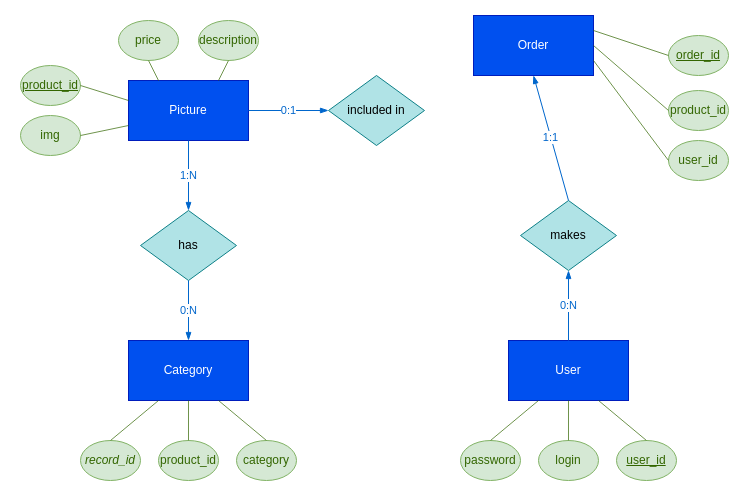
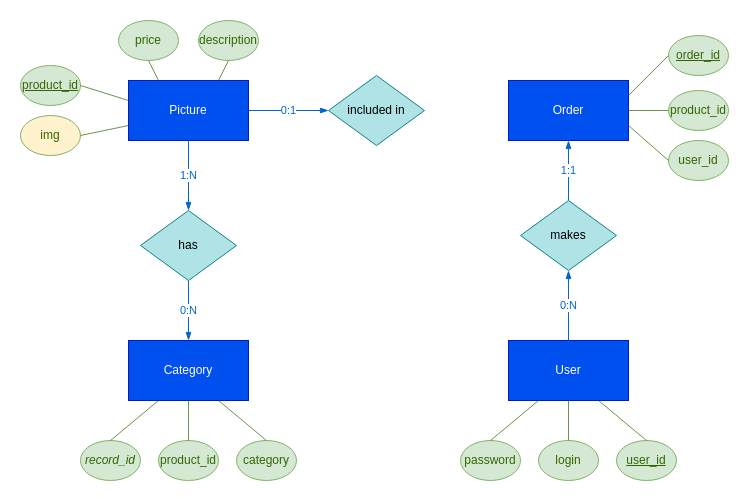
node "Order": moved (534, 46) -> (569, 111)
node "img": fillcolor #d5e8d4 -> #fff2cc
